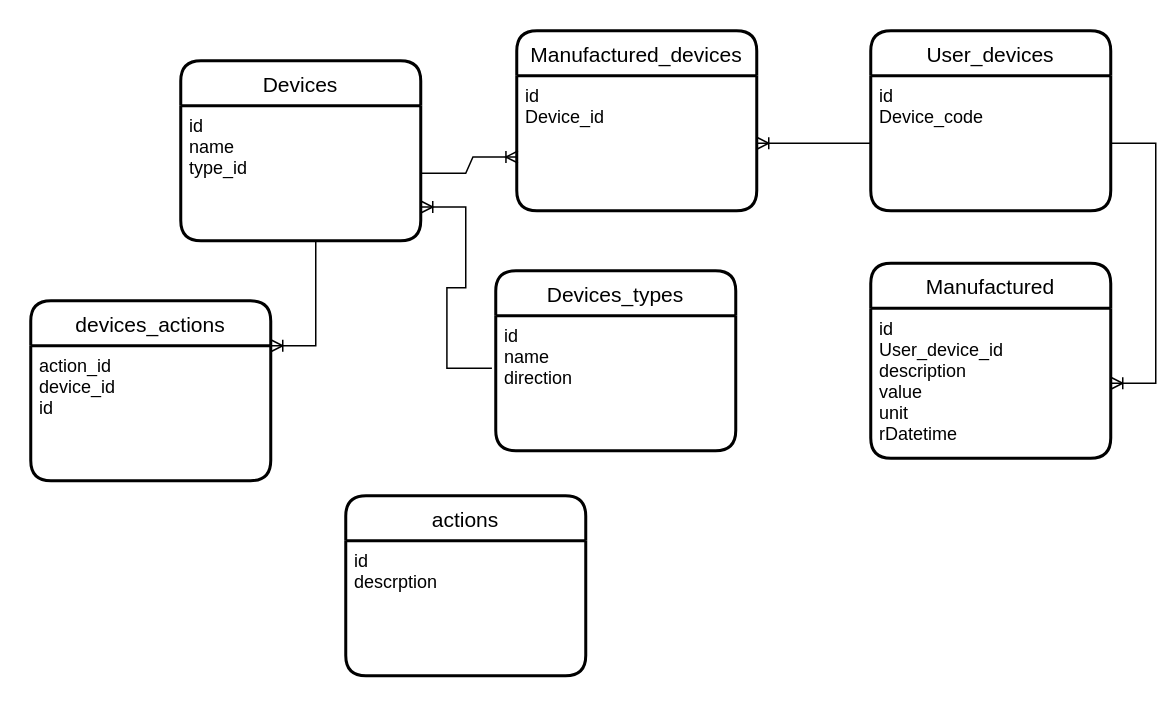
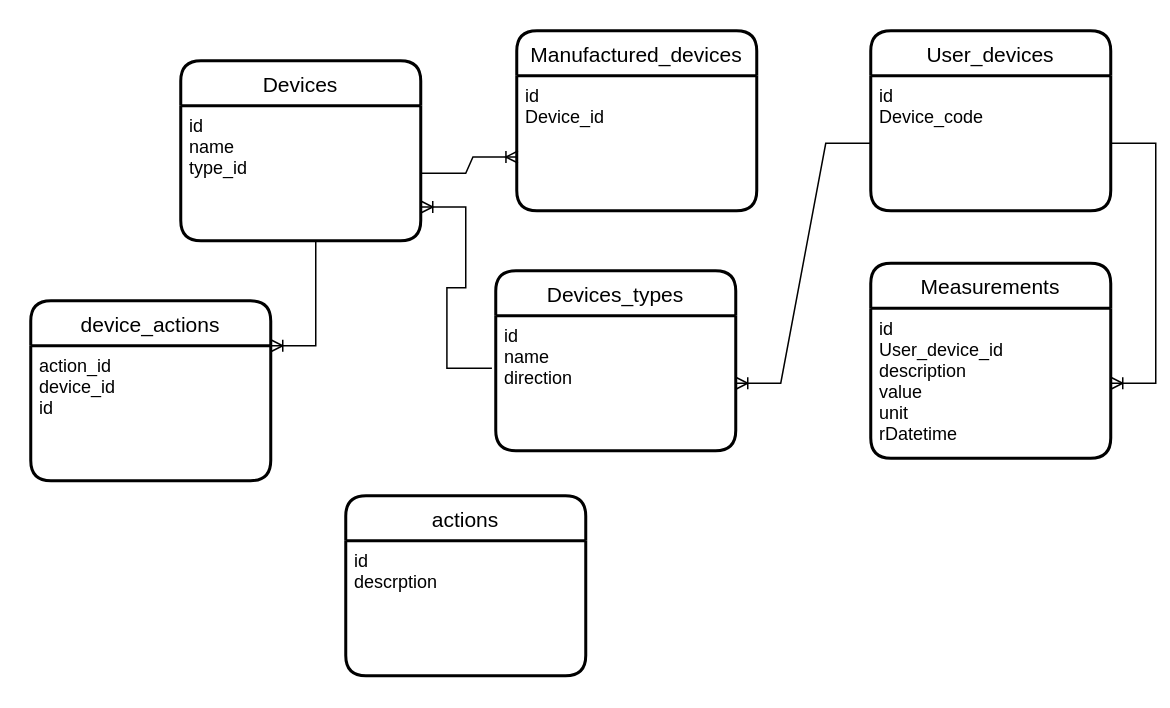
edge "id Device_code" -> "id Device_id": now "id Device_code" -> "id name direction"
node "Manufactured": label "Manufactured" -> "Measurements"
node "devices_actions": label "devices_actions" -> "device_actions"
